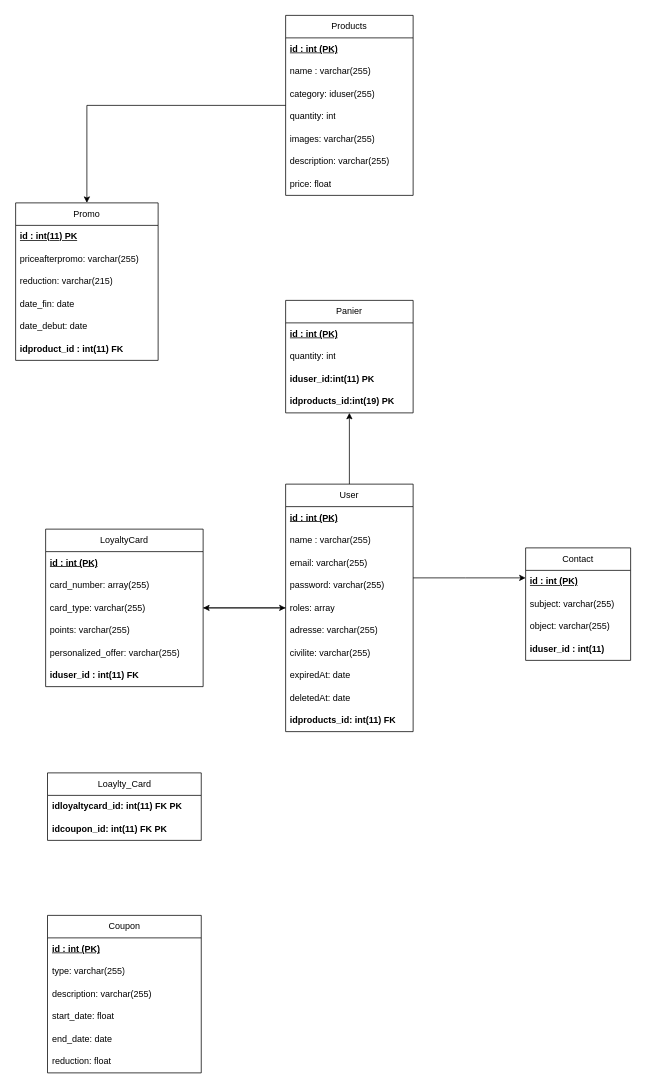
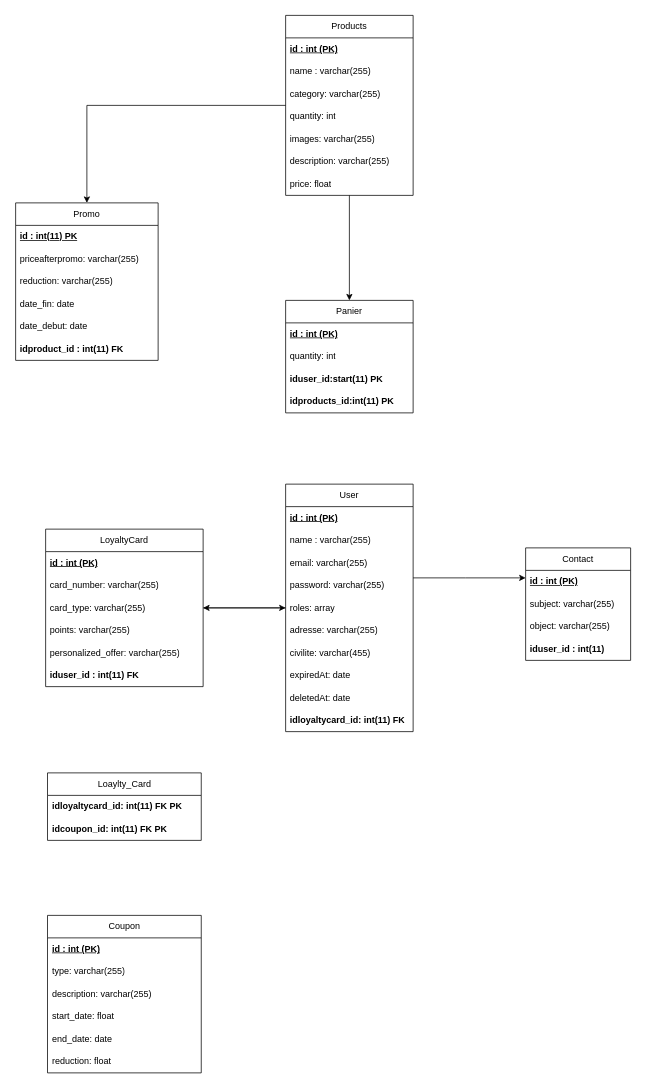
node "category: iduser(255)": label "category: iduser(255)" -> "category: varchar(255)"
edge "Products" -> "Panier": added
node "reduction: varchar(215)": label "reduction: varchar(215)" -> "reduction: varchar(255)"
node "iduser_id:int(11) PK": label "iduser_id:int(11) PK" -> "iduser_id:start(11) PK"
node "idproducts_id:int(19) PK": label "idproducts_id:int(19) PK" -> "idproducts_id:int(11) PK"
edge "User" -> "Panier": removed
node "card_number: array(255)": label "card_number: array(255)" -> "card_number: varchar(255)"
node "civilite: varchar(255)": label "civilite: varchar(255)" -> "civilite: varchar(455)"
node "idproducts_id: int(11) FK": label "idproducts_id: int(11) FK" -> "idloyaltycard_id: int(11) FK"
